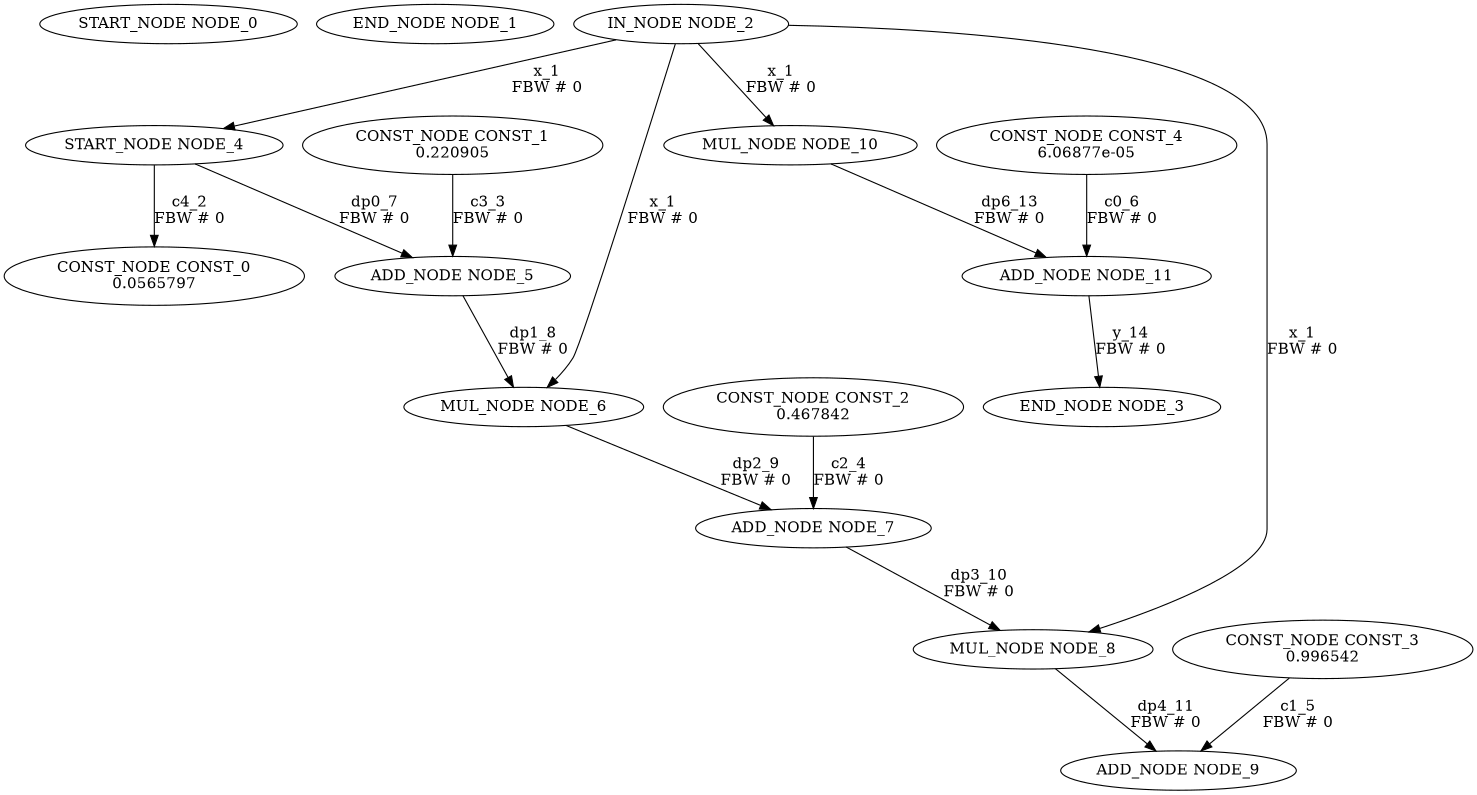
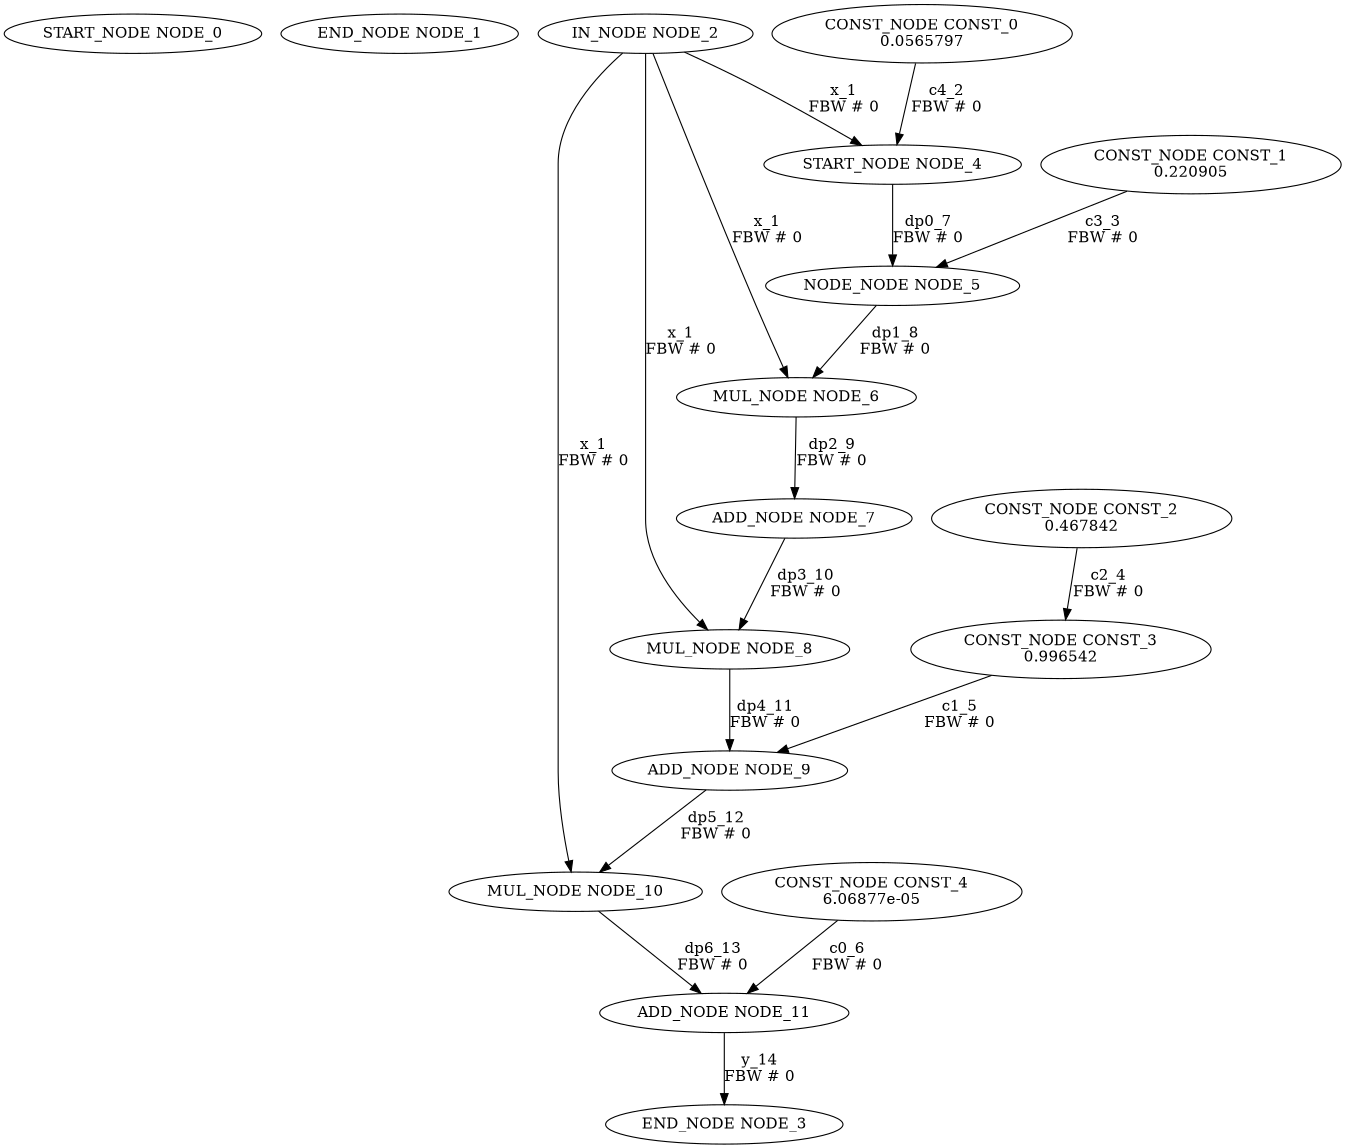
edge "START_NODE NODE_4" -> "CONST_NODE CONST_0 0.0565797": reversed
node "ADD_NODE NODE_5": label "ADD_NODE NODE_5" -> "NODE_NODE NODE_5"
edge "CONST_NODE CONST_2 0.467842" -> "ADD_NODE NODE_7": now "CONST_NODE CONST_2 0.467842" -> "CONST_NODE CONST_3 0.996542"
edge "ADD_NODE NODE_9" -> "MUL_NODE NODE_10": added, label "dp5_12 FBW # 0"
